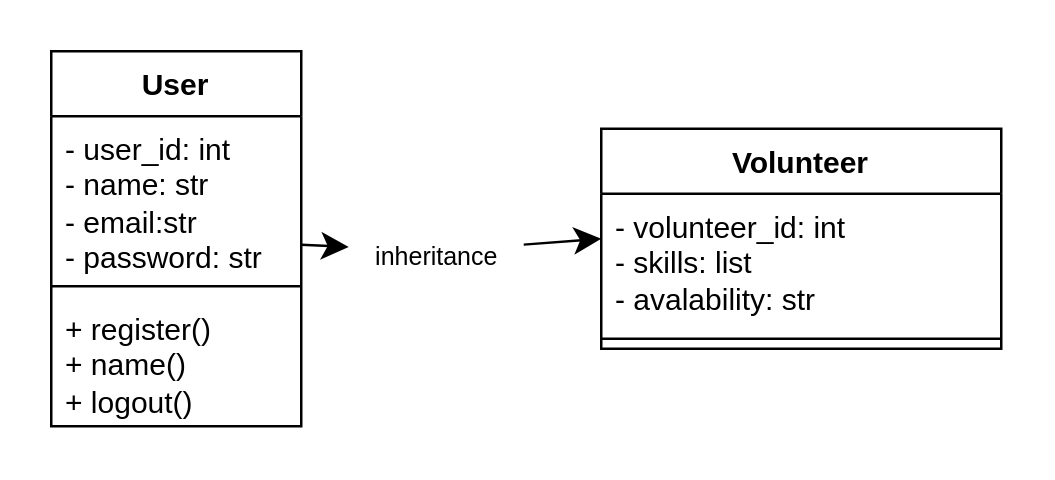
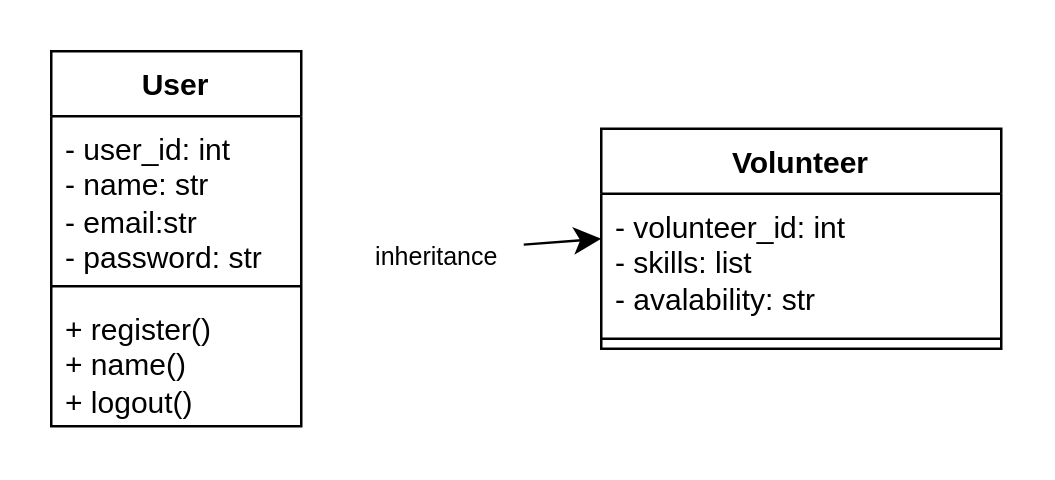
edge "User" -> "inheritance": removed
